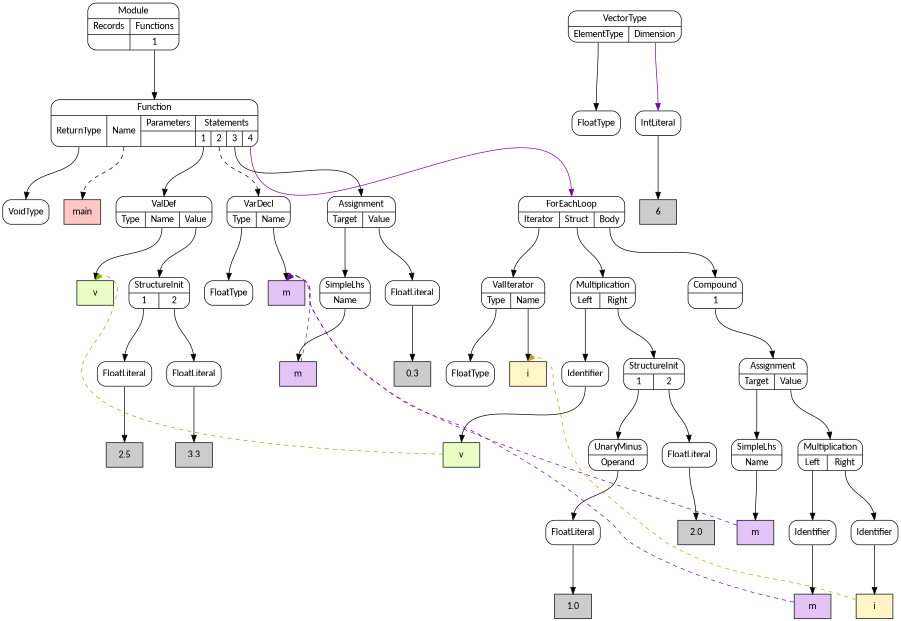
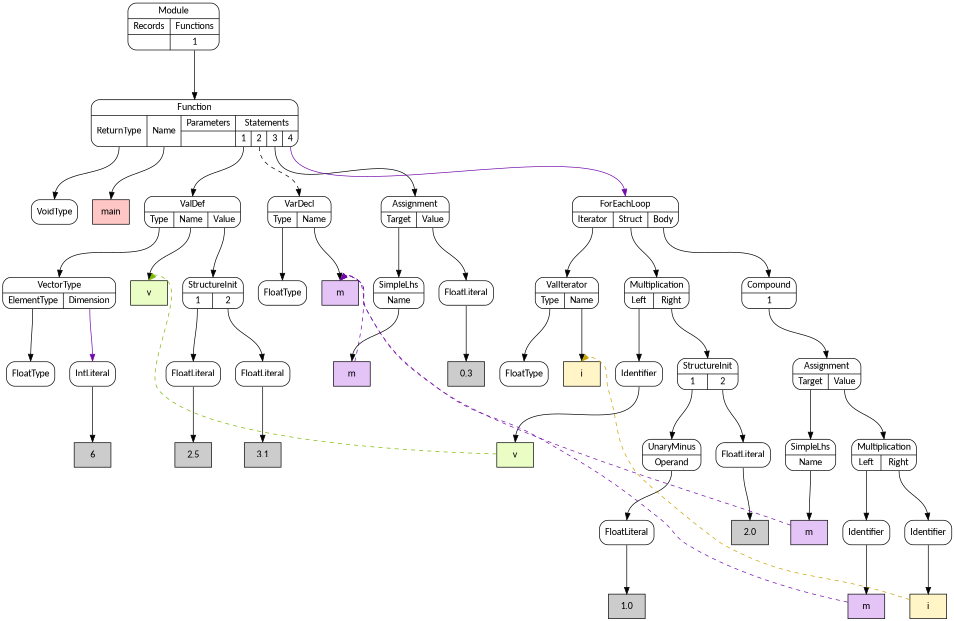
edge "Function" -> "main": style dashed -> solid
edge "ValDef" -> "VectorType": added
node "3.3": label "3.3" -> "3.1"
